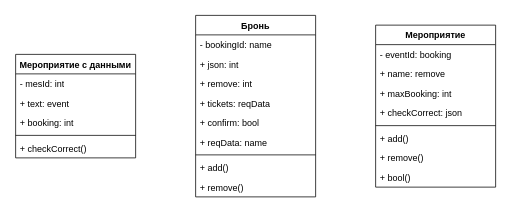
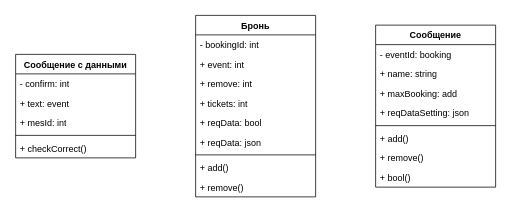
node "Мероприятие": label "Мероприятие" -> "Сообщение"
node "- bookingId: name": label "- bookingId: name" -> "- bookingId: int"
node "Мероприятие с данными": label "Мероприятие с данными" -> "Сообщение с данными"
node "+ json: int": label "+ json: int" -> "+ event: int"
node "+ name: remove": label "+ name: remove" -> "+ name: string"
node "- mesId: int": label "- mesId: int" -> "- confirm: int"
node "+ maxBooking: int": label "+ maxBooking: int" -> "+ maxBooking: add"
node "+ tickets: reqData": label "+ tickets: reqData" -> "+ tickets: int"
node "+ checkCorrect: json": label "+ checkCorrect: json" -> "+ reqDataSetting: json"
node "+ booking: int": label "+ booking: int" -> "+ mesId: int"
node "+ confirm: bool": label "+ confirm: bool" -> "+ reqData: bool"
node "+ reqData: name": label "+ reqData: name" -> "+ reqData: json"
